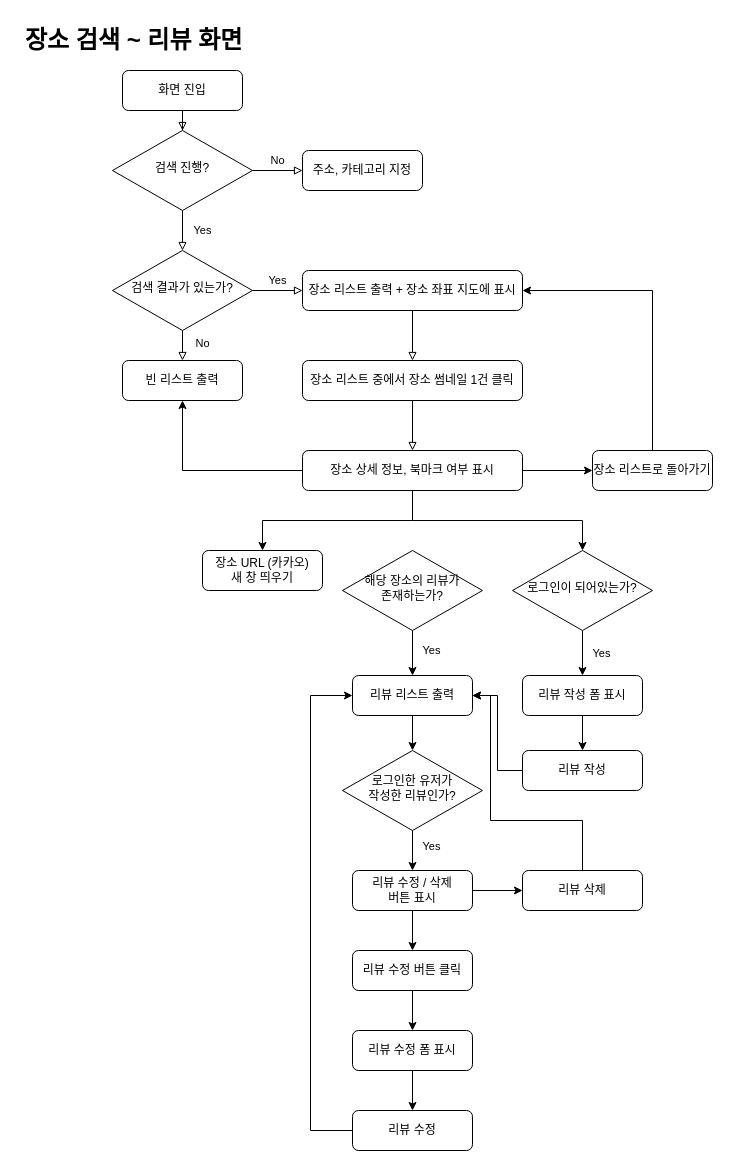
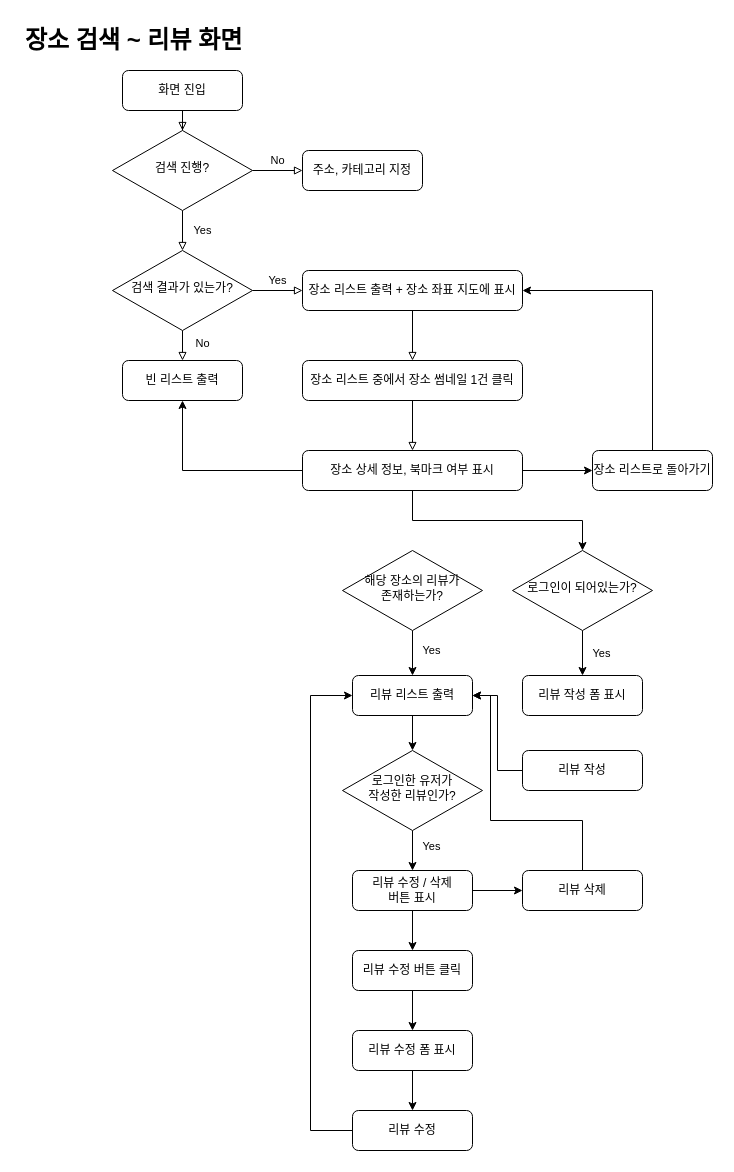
edge "장소 상세 정보, 북마크 여부 표시" -> "장소 URL (카카오) 새 창 띄우기": removed
node "장소 URL (카카오) 새 창 띄우기": removed
edge "리뷰 작성 폼 표시" -> "리뷰 작성": removed
